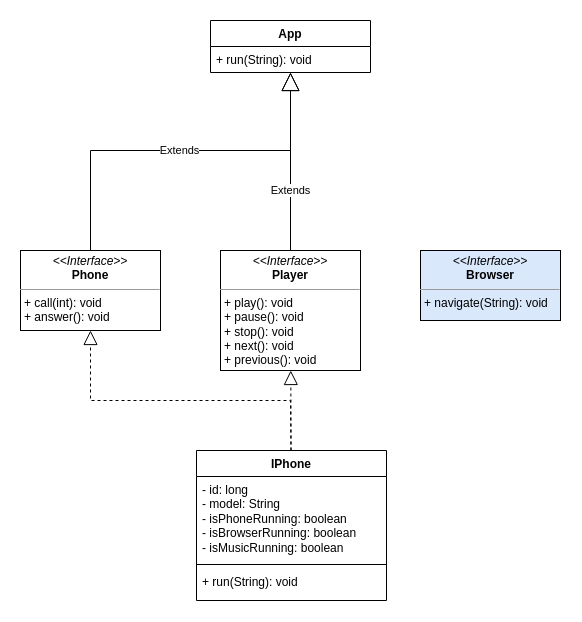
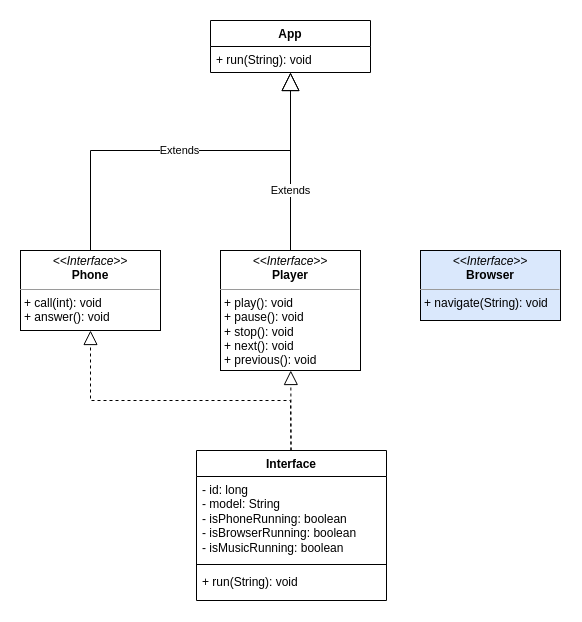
node "IPhone": label "IPhone" -> "Interface"
